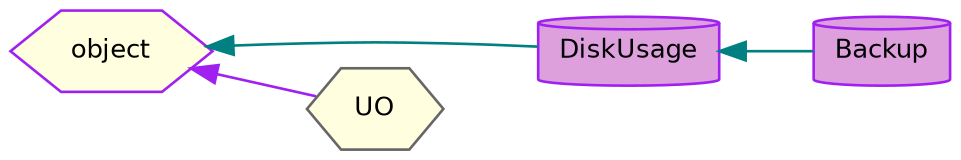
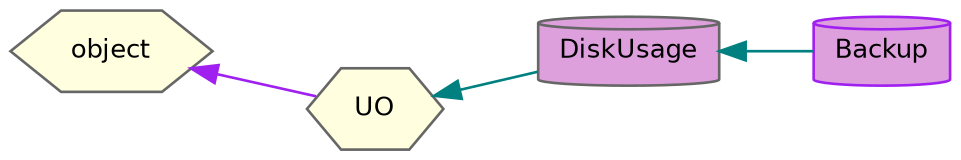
edge "DiskUsage" -> "object": now "DiskUsage" -> "UO"
node "object": color purple -> gray40
node "DiskUsage": color purple -> gray40
